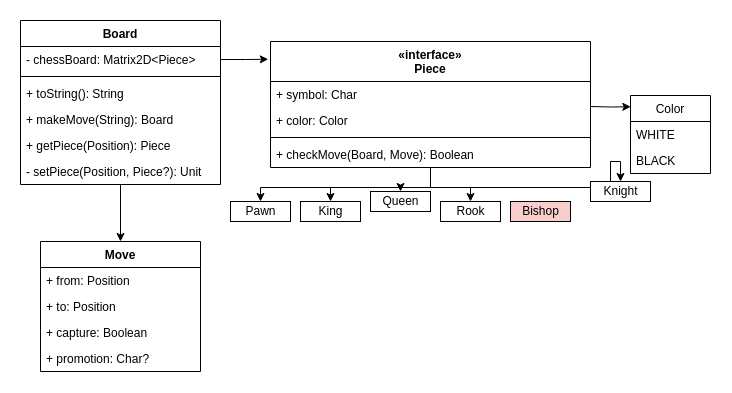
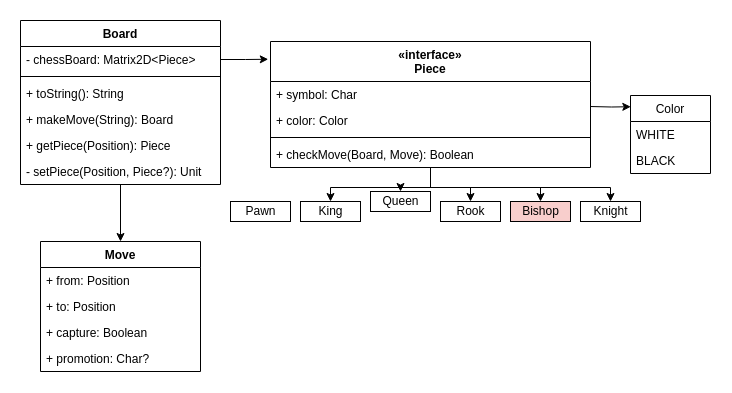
edge "«interface» Piece" -> "Pawn": now "«interface» Piece" -> "Bishop"
node "Knight": moved (621, 192) -> (611, 212)
